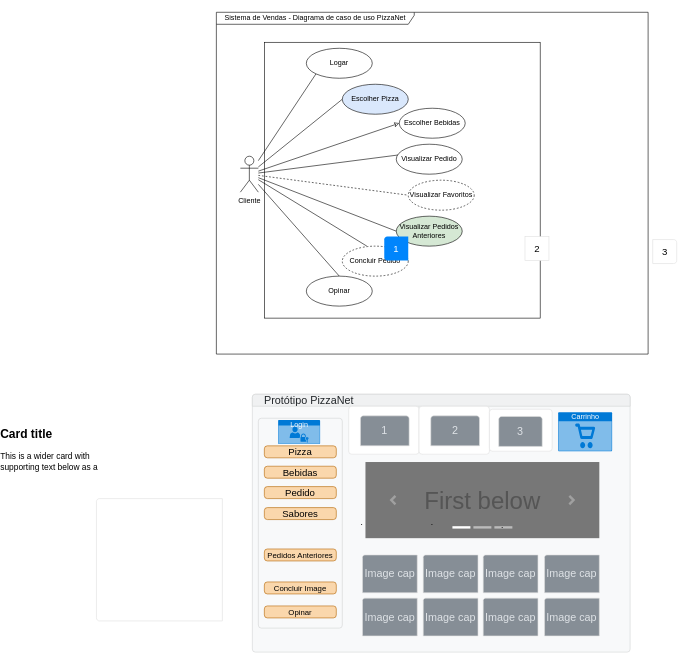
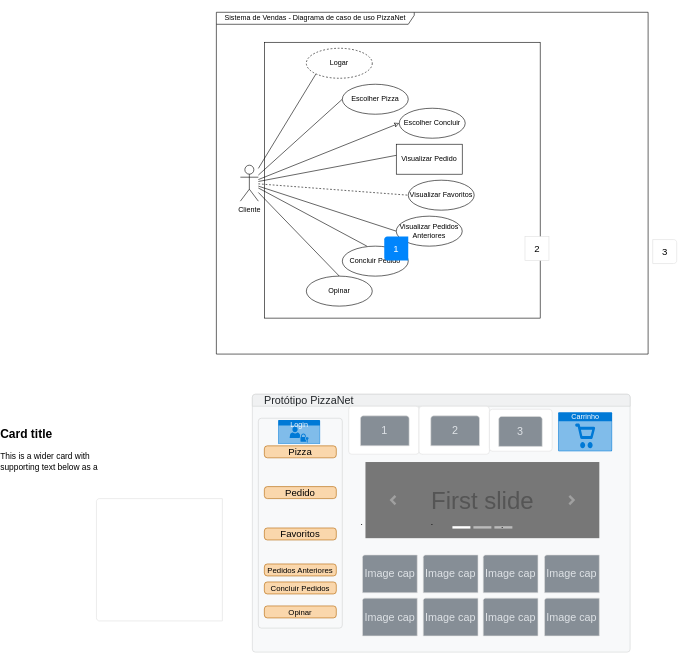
node "Logar": style solid -> dashed
node "Escolher Pizza": fillcolor #dae8fc -> #ffffff
node "Escolher Bebidas": label "Escolher Bebidas" -> "Escolher Concluir"
node "Visualizar Pedido": shape ellipse -> rectangle
node "Cliente": moved (249, 174) -> (249, 183)
node "Visualizar Favoritos": style dashed -> solid
node "Visualizar Pedidos Anteriores": fillcolor #d5e8d4 -> #ffffff
node "Concluir Pedido": style dashed -> solid
node "Bebidas": removed
node "First below": label "First below" -> "First slide"
node "Sabores": removed
node "Favoritos": added
node "Pedidos Anteriores": moved (300, 555) -> (300, 570)
node "Concluir Image": label "Concluir Image" -> "Concluir Pedidos"
